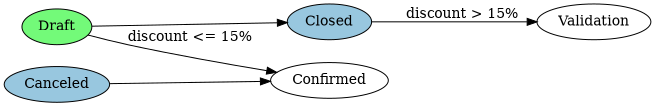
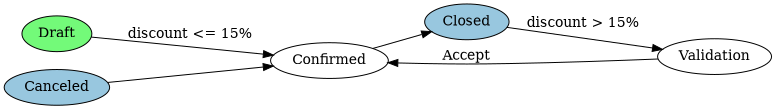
edge "Draft" -> "Closed": now "Confirmed" -> "Closed"
edge "Validation" -> "Confirmed": added, label "Accept"
